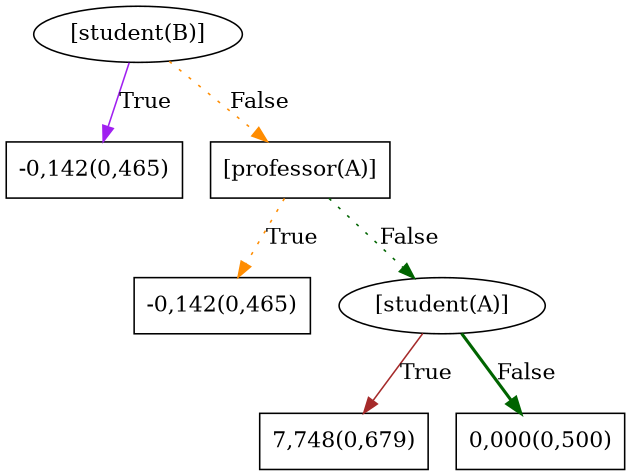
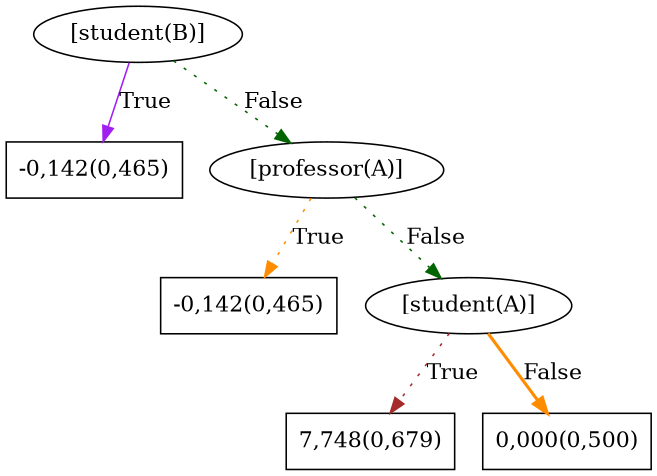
edge "[student(B)]" -> "[professor(A)]": color darkorange -> darkgreen
node "[professor(A)]": shape box -> ellipse
edge "[student(A)]" -> "7,748(0,679)": style solid -> dotted
edge "[student(A)]" -> "0,000(0,500)": color darkgreen -> darkorange
